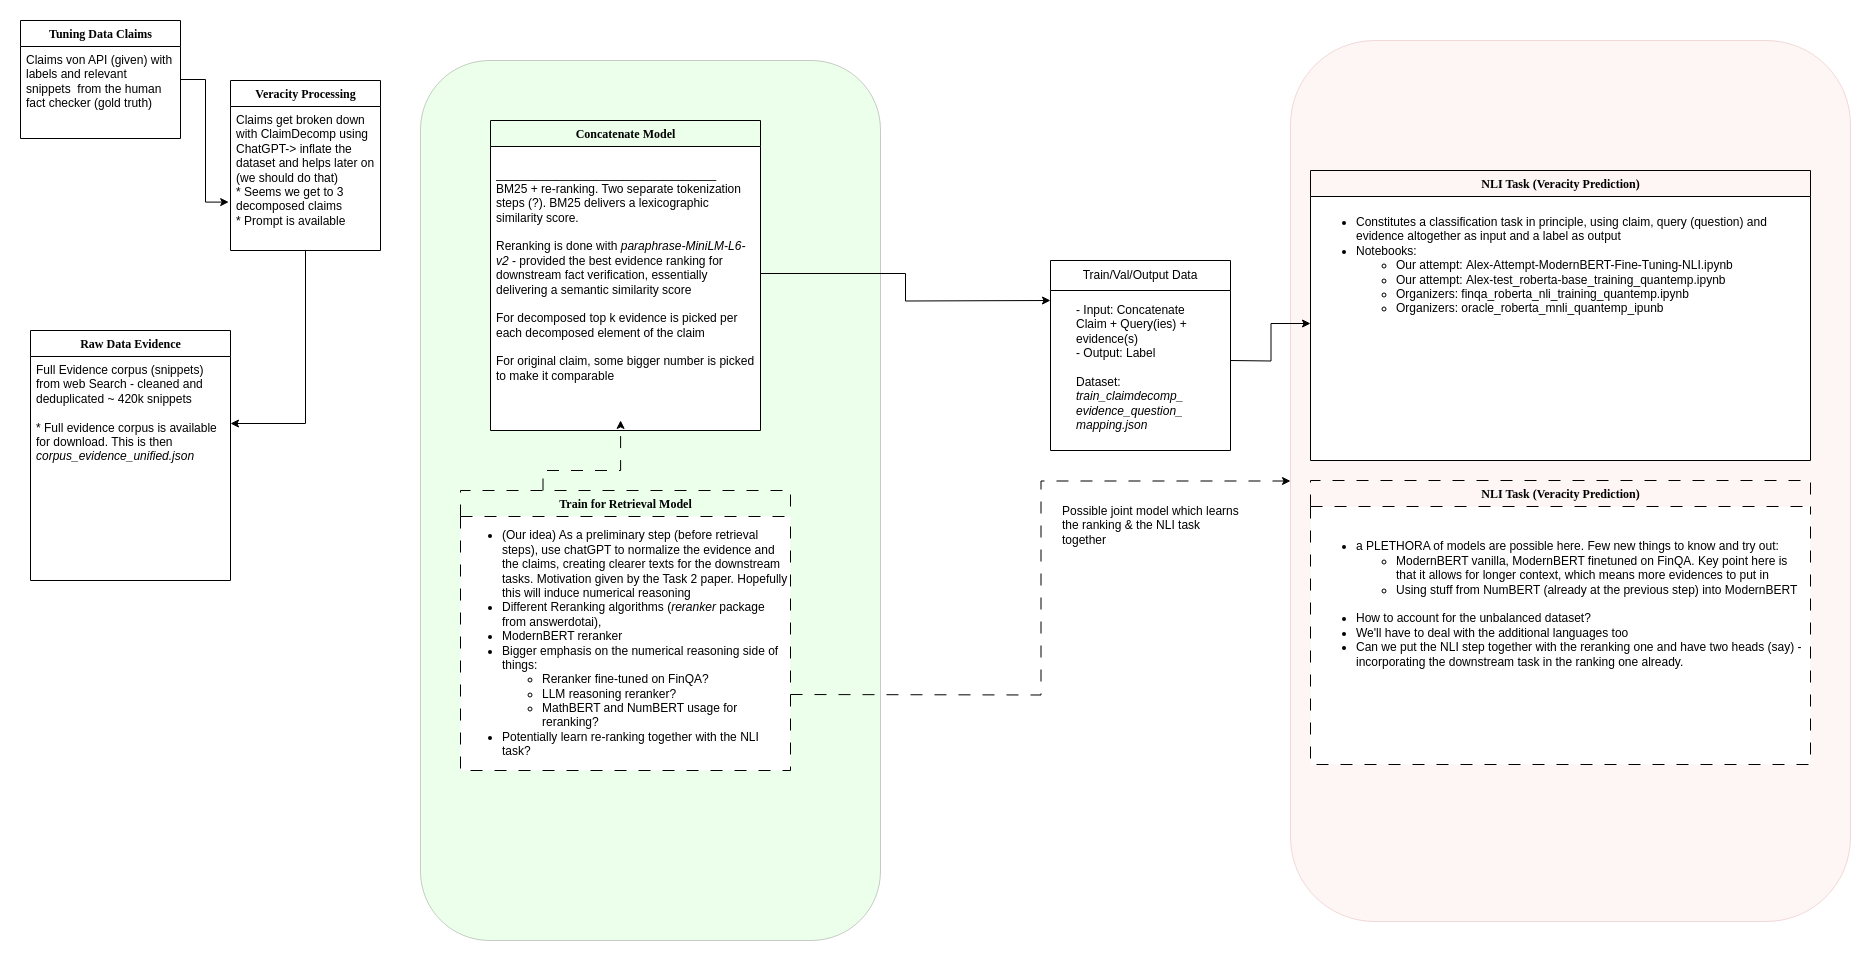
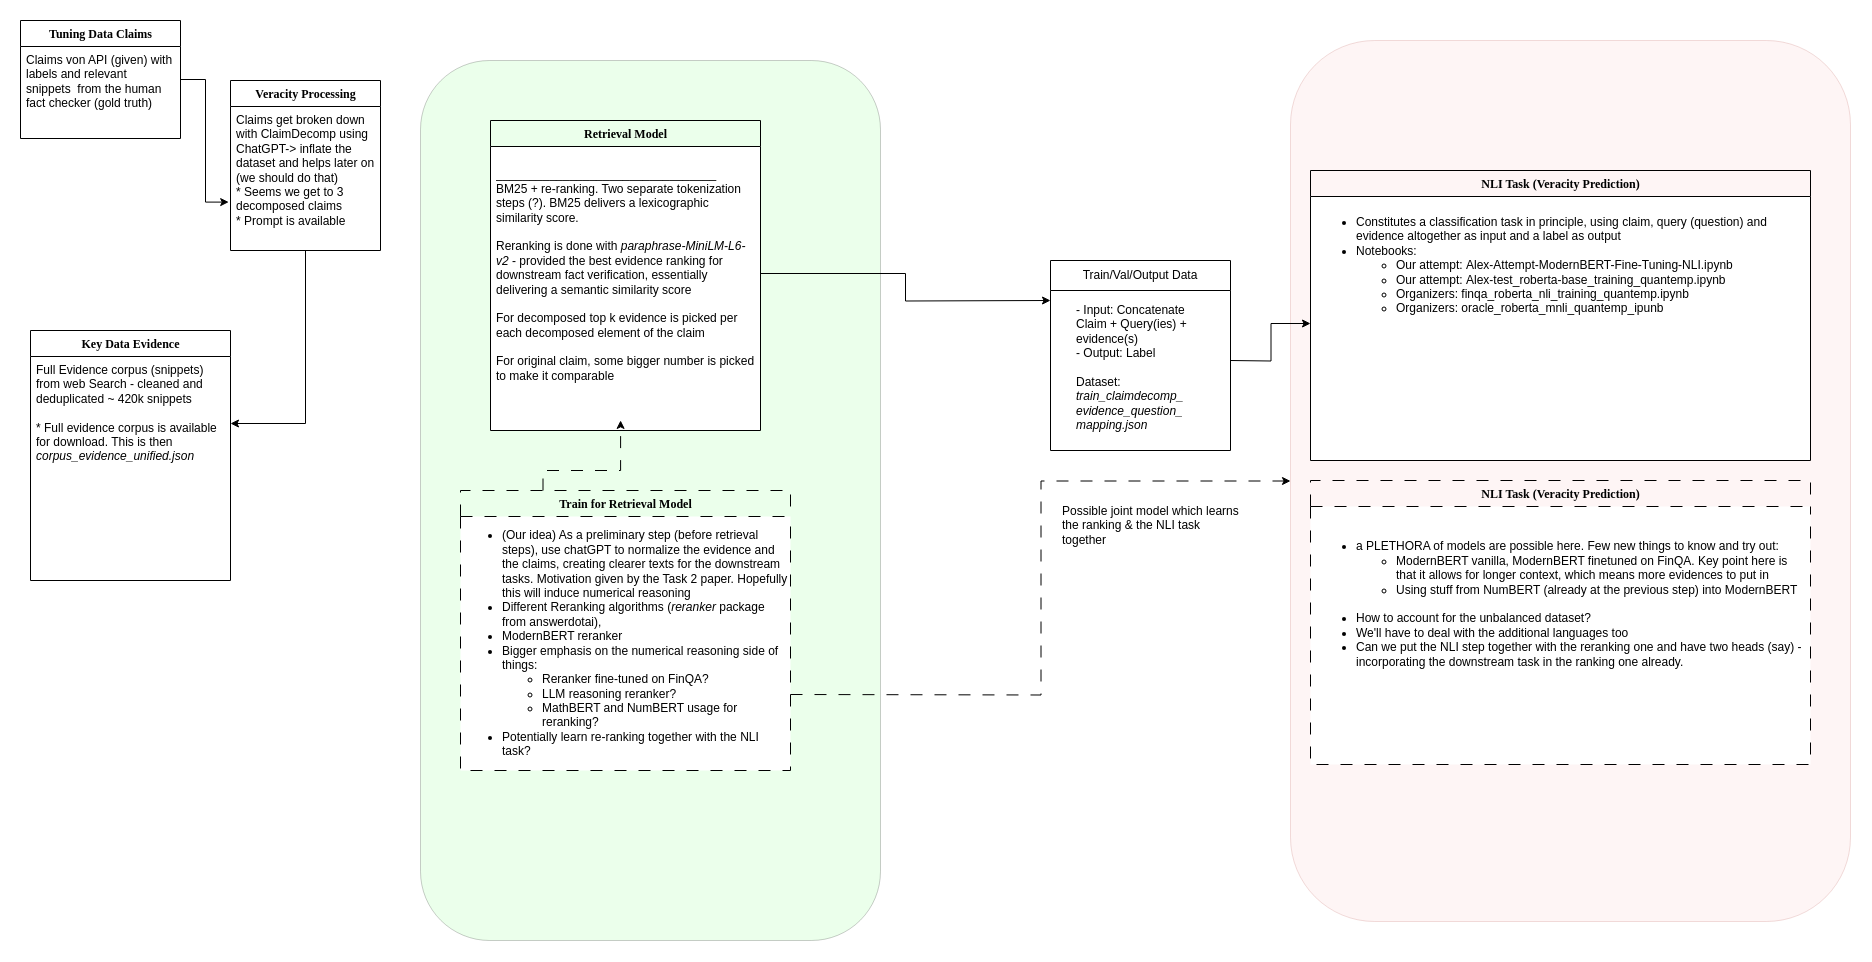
node "Concatenate Model": label "Concatenate Model" -> "Retrieval Model"
node "Raw Data Evidence": label "Raw Data Evidence" -> "Key Data Evidence"
